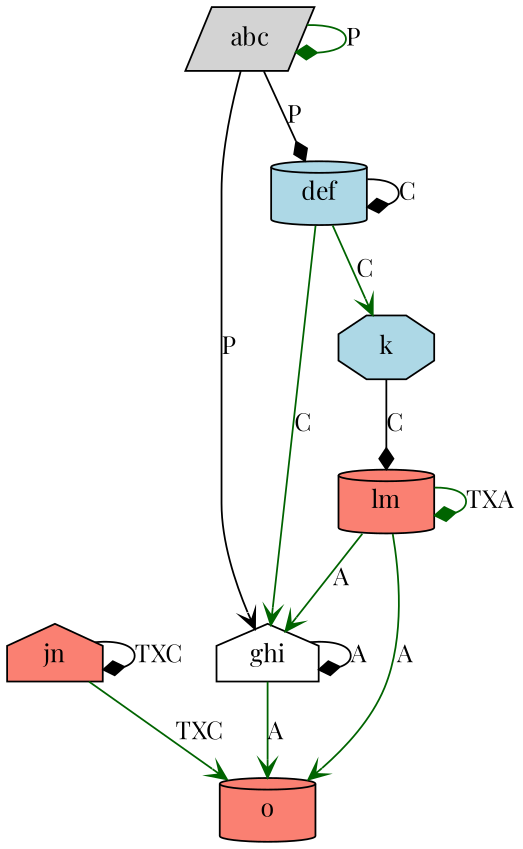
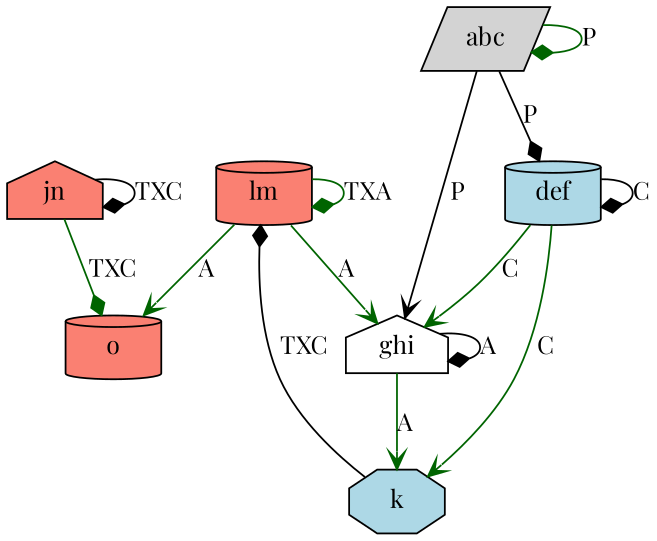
edge "k" -> "lm": label "C" -> "TXC"
edge "ghi" -> "o": now "ghi" -> "k"
edge "jn" -> "o": arrowhead vee -> diamond
